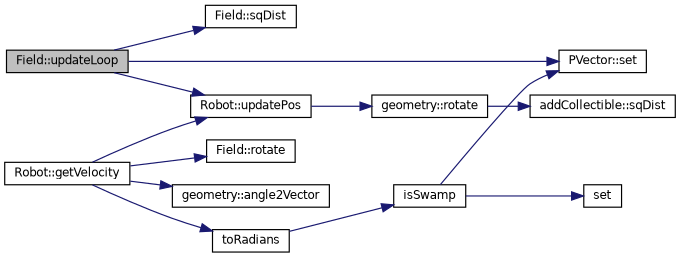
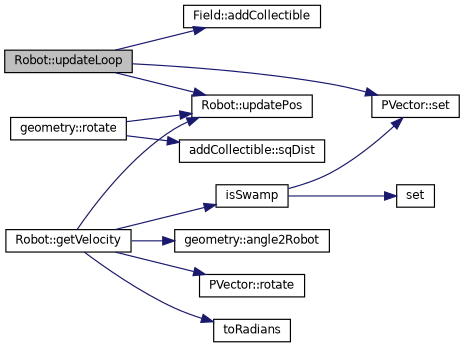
node "Field::sqDist": label "Field::sqDist" -> "Field::addCollectible"
node "Field::updateLoop": label "Field::updateLoop" -> "Robot::updateLoop"
edge "Robot::updatePos" -> "geometry::rotate": reversed
node "Field::rotate": label "Field::rotate" -> "PVector::rotate"
node "geometry::angle2Vector": label "geometry::angle2Vector" -> "geometry::angle2Robot"
edge "toRadians" -> "isSwamp": now "Robot::getVelocity" -> "isSwamp"
